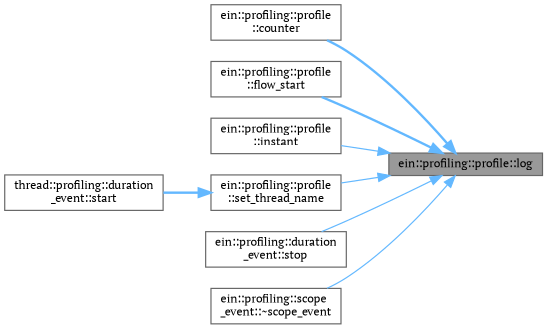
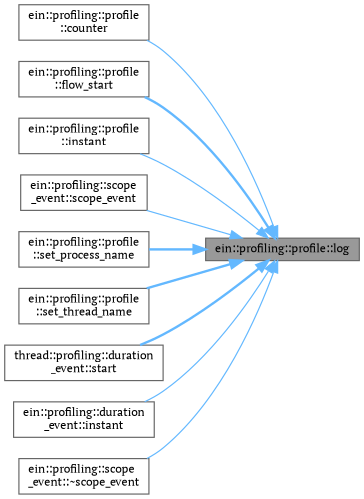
edge "ein::profiling::profile ::counter" -> "ein::profiling::profile::log": style bold -> solid
edge "ein::profiling::profile ::set_thread_name" -> "ein::profiling::profile::log": style solid -> bold
node "ein::profiling::scope _event::scope_event": added
edge "thread::profiling::duration _event::start" -> "ein::profiling::profile ::set_thread_name": now "thread::profiling::duration _event::start" -> "ein::profiling::profile::log"
node "ein::profiling::profile ::set_process_name": added
node "ein::profiling::duration _event::stop": label "ein::profiling::duration _event::stop" -> "ein::profiling::duration _event::instant"
